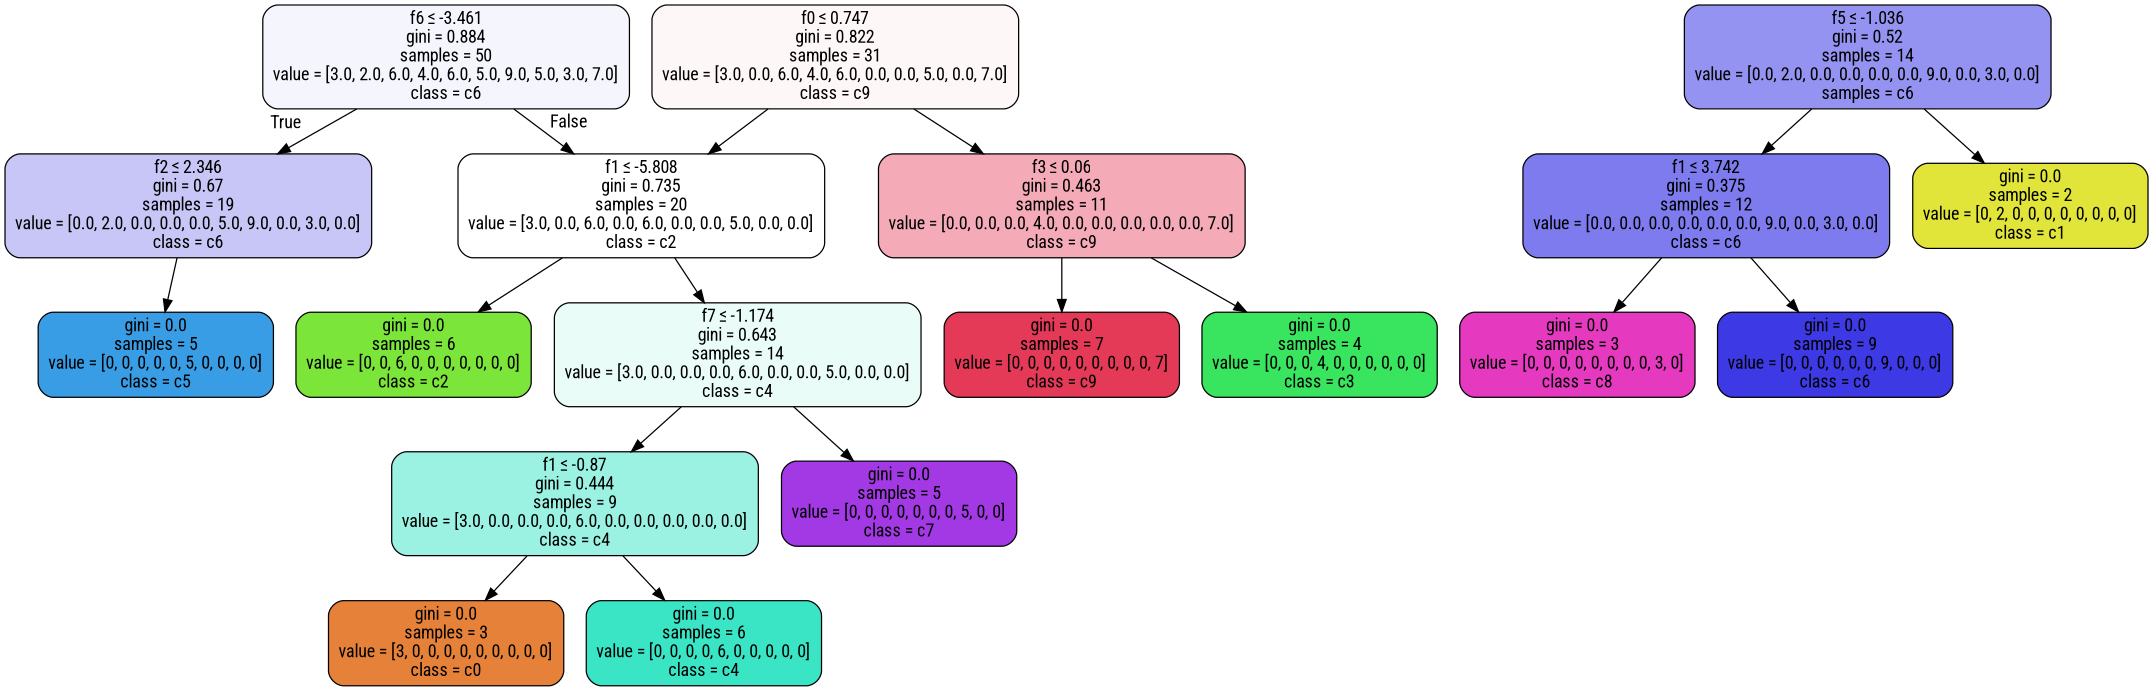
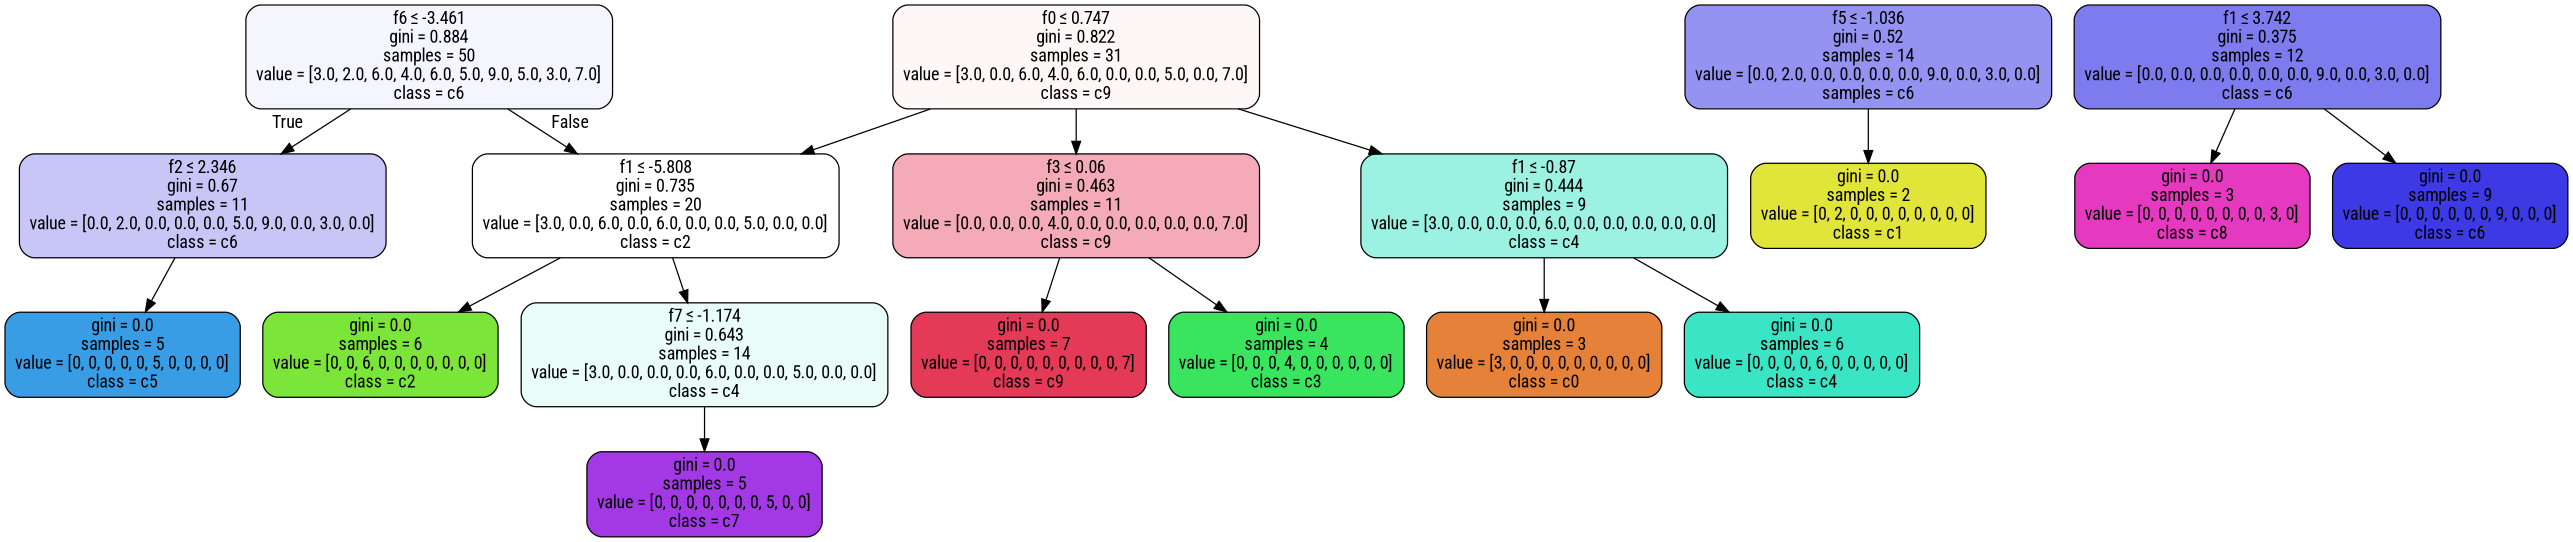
edge "f5 ≤ -1.036" -> "f1 ≤ 3.742": removed
node "f2 ≤ 2.346": text "samples = 19" -> "samples = 11"
edge "f7 ≤ -1.174" -> "f1 ≤ -0.87": now "f0 ≤ 0.747" -> "f1 ≤ -0.87"
